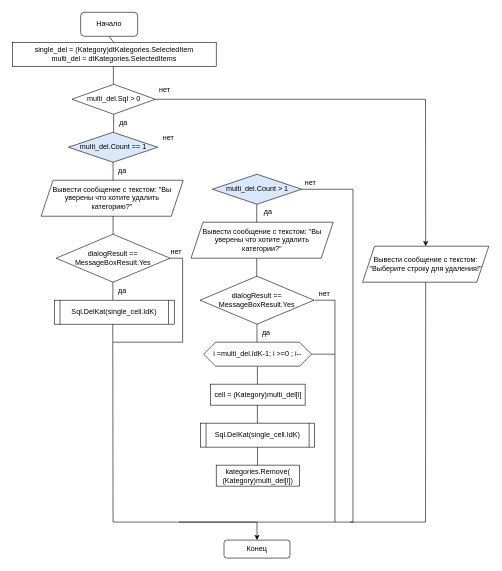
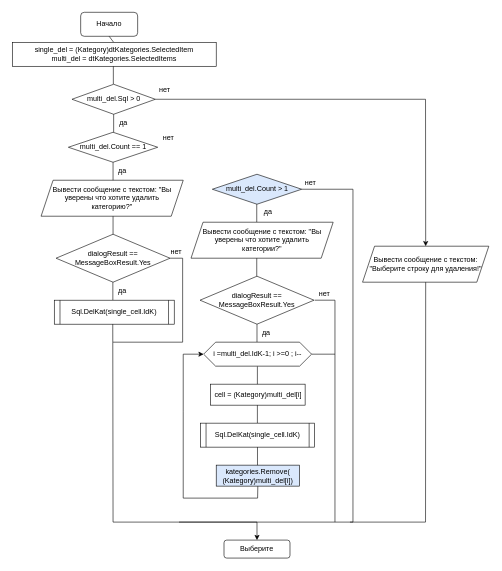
node "multi_del.Count == 1": fillcolor #dae8fc -> #ffffff
node "kategories.Remove( (Kategory)multi_del[i])": fillcolor #ffffff -> #dae8fc
edge "kategories.Remove( (Kategory)multi_del[i])" -> "i =multi_del.IdK-1; i >=0 ; i--": added
node "Конец": label "Конец" -> "Выберите"
